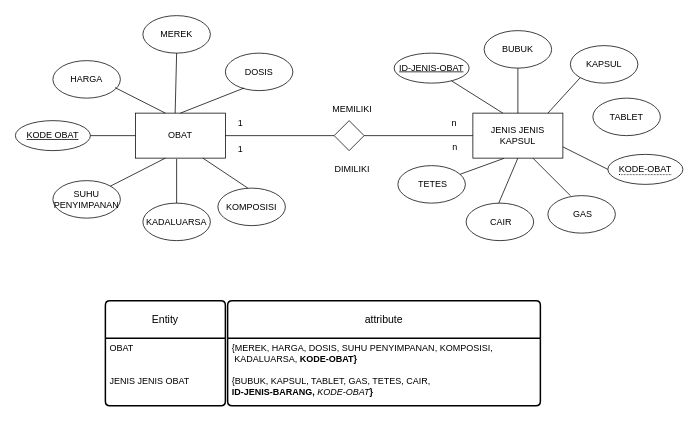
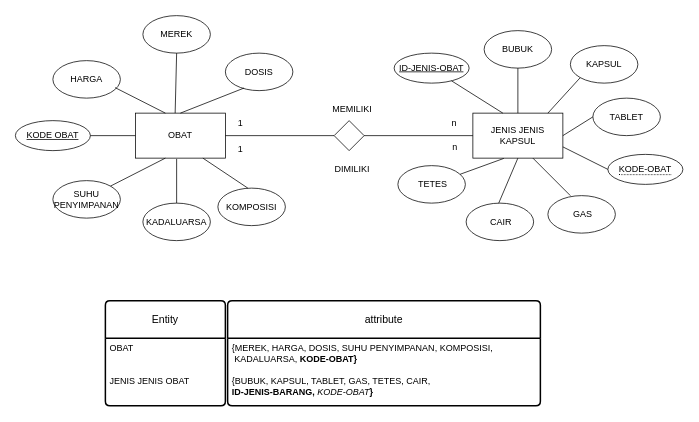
edge "TABLET" -- "JENIS JENIS KAPSUL": added
